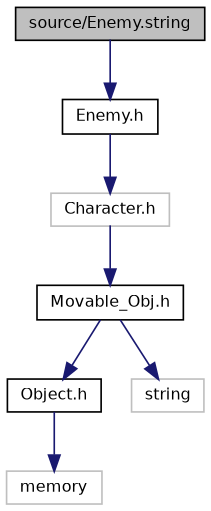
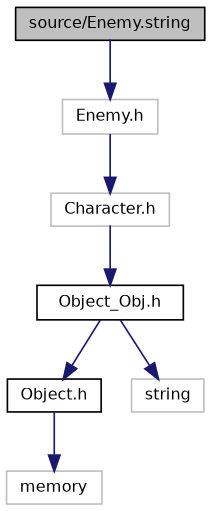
node "Enemy.h": color black -> grey75
node "Movable_Obj.h": label "Movable_Obj.h" -> "Object_Obj.h"
